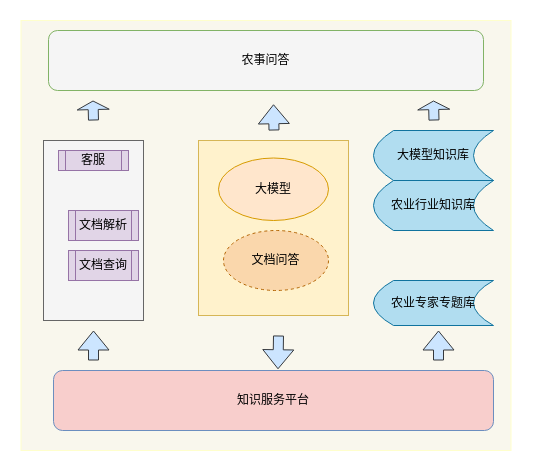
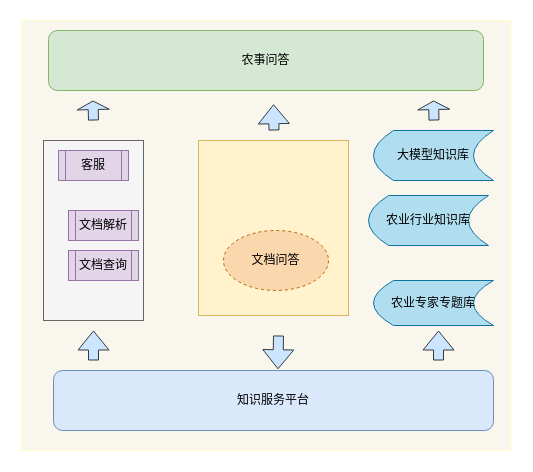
node "农事问答": fillcolor #f5f5f5 -> #d5e8d4
node "客服": size 70x20 -> 70x30
node "大模型": removed
node "农业行业知识库": moved (434, 206) -> (429, 221)
node "知识服务平台": fillcolor #f8cecc -> #dae8fc
